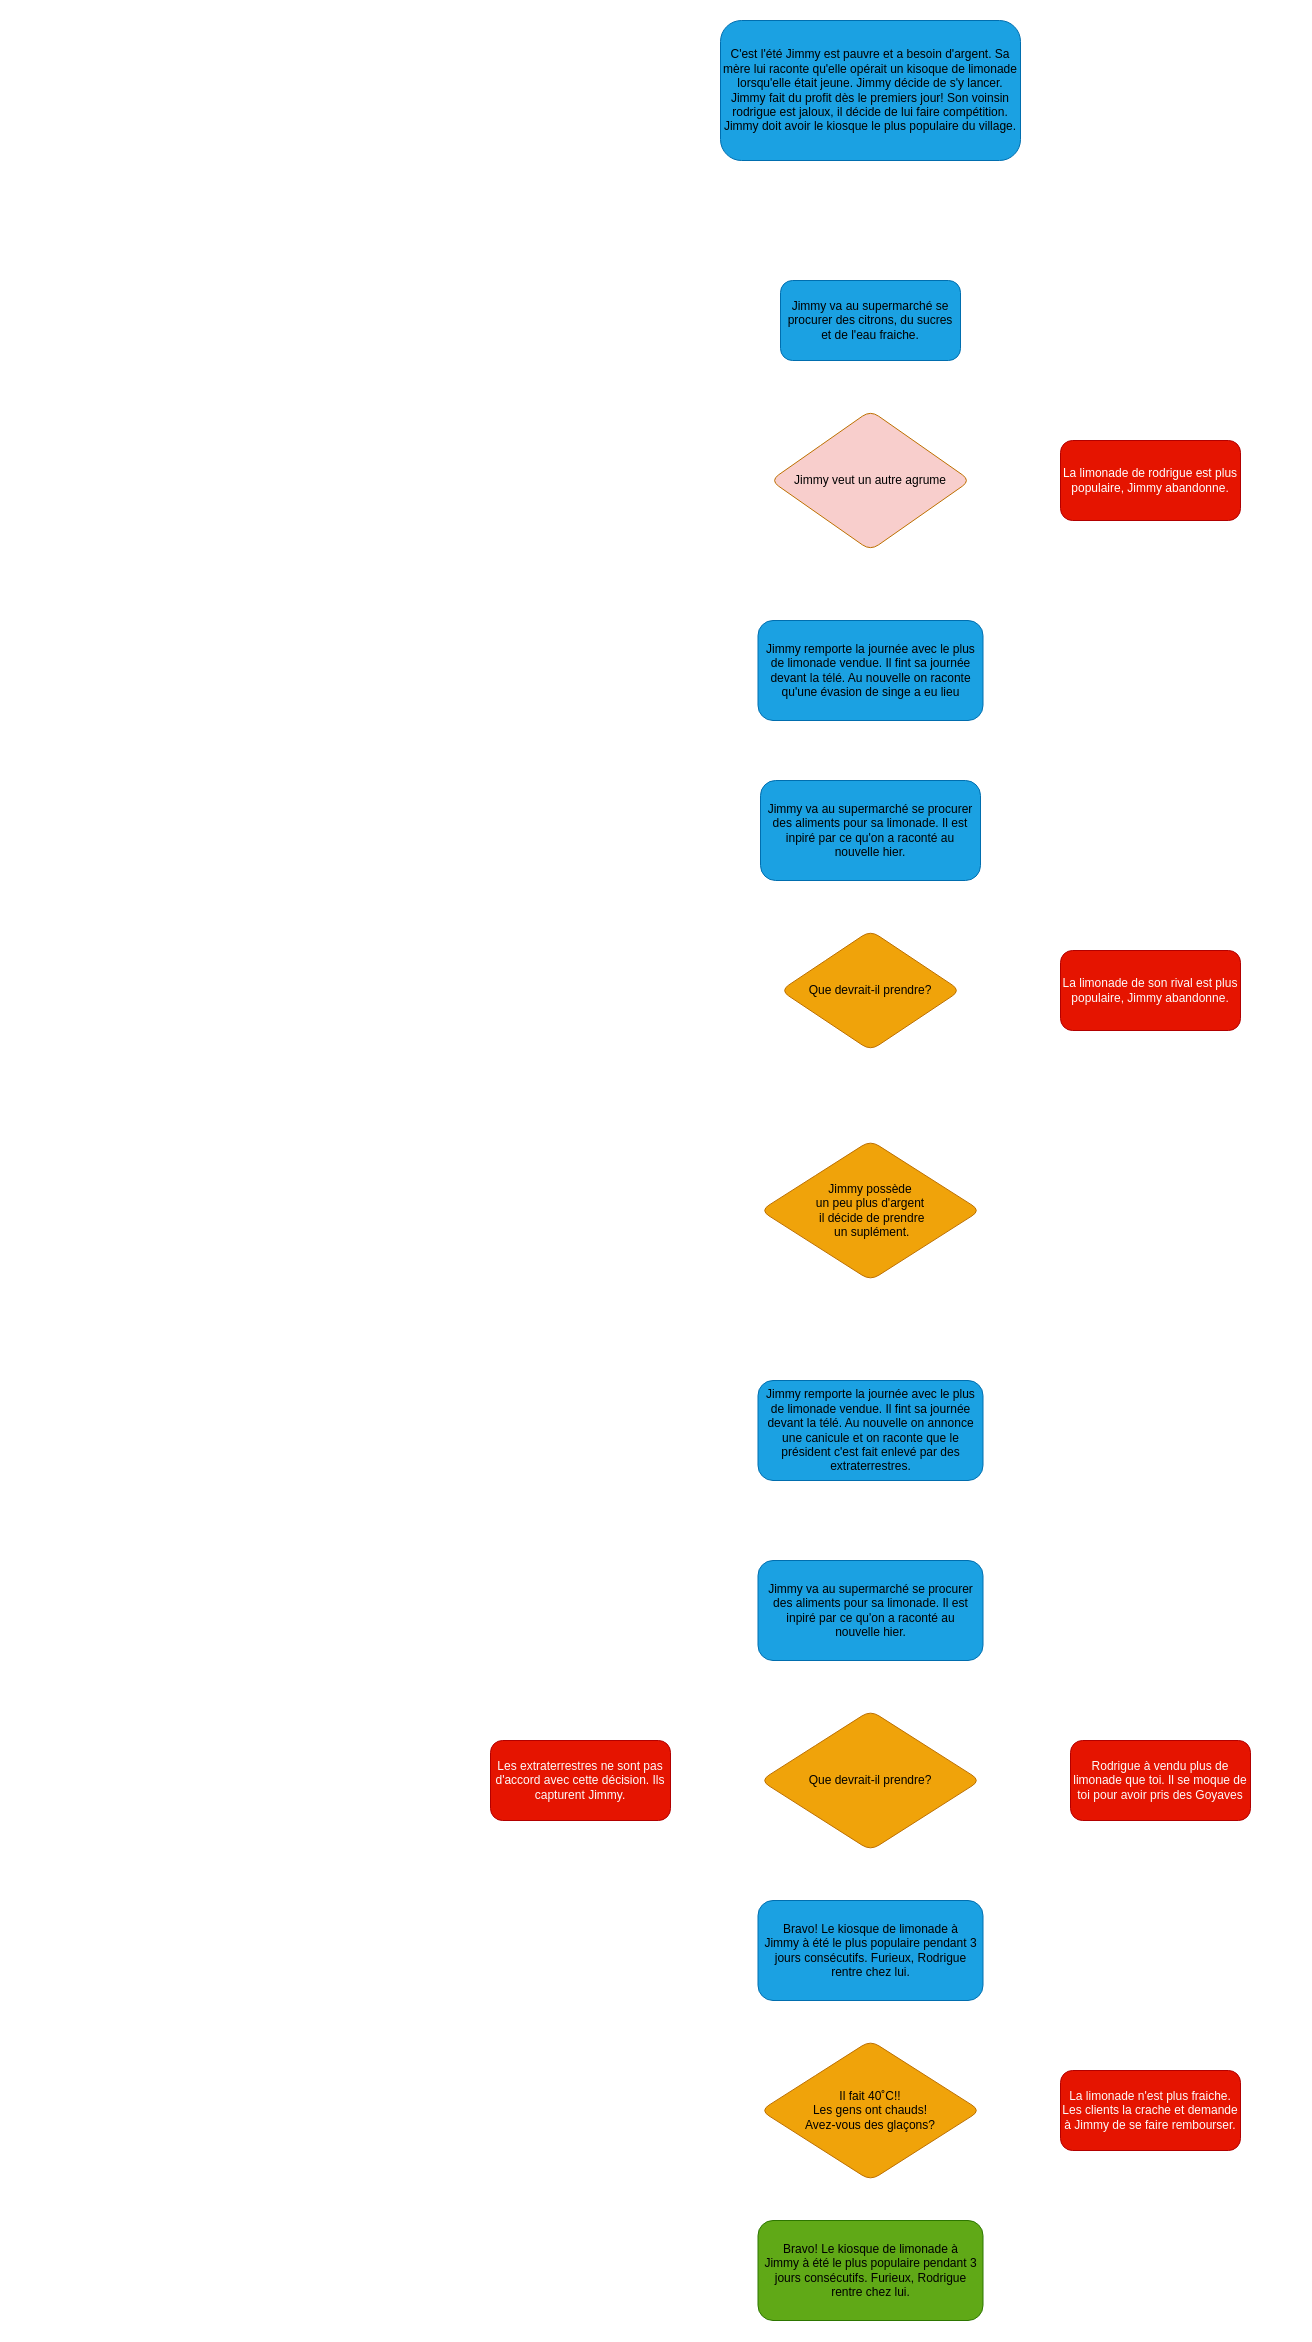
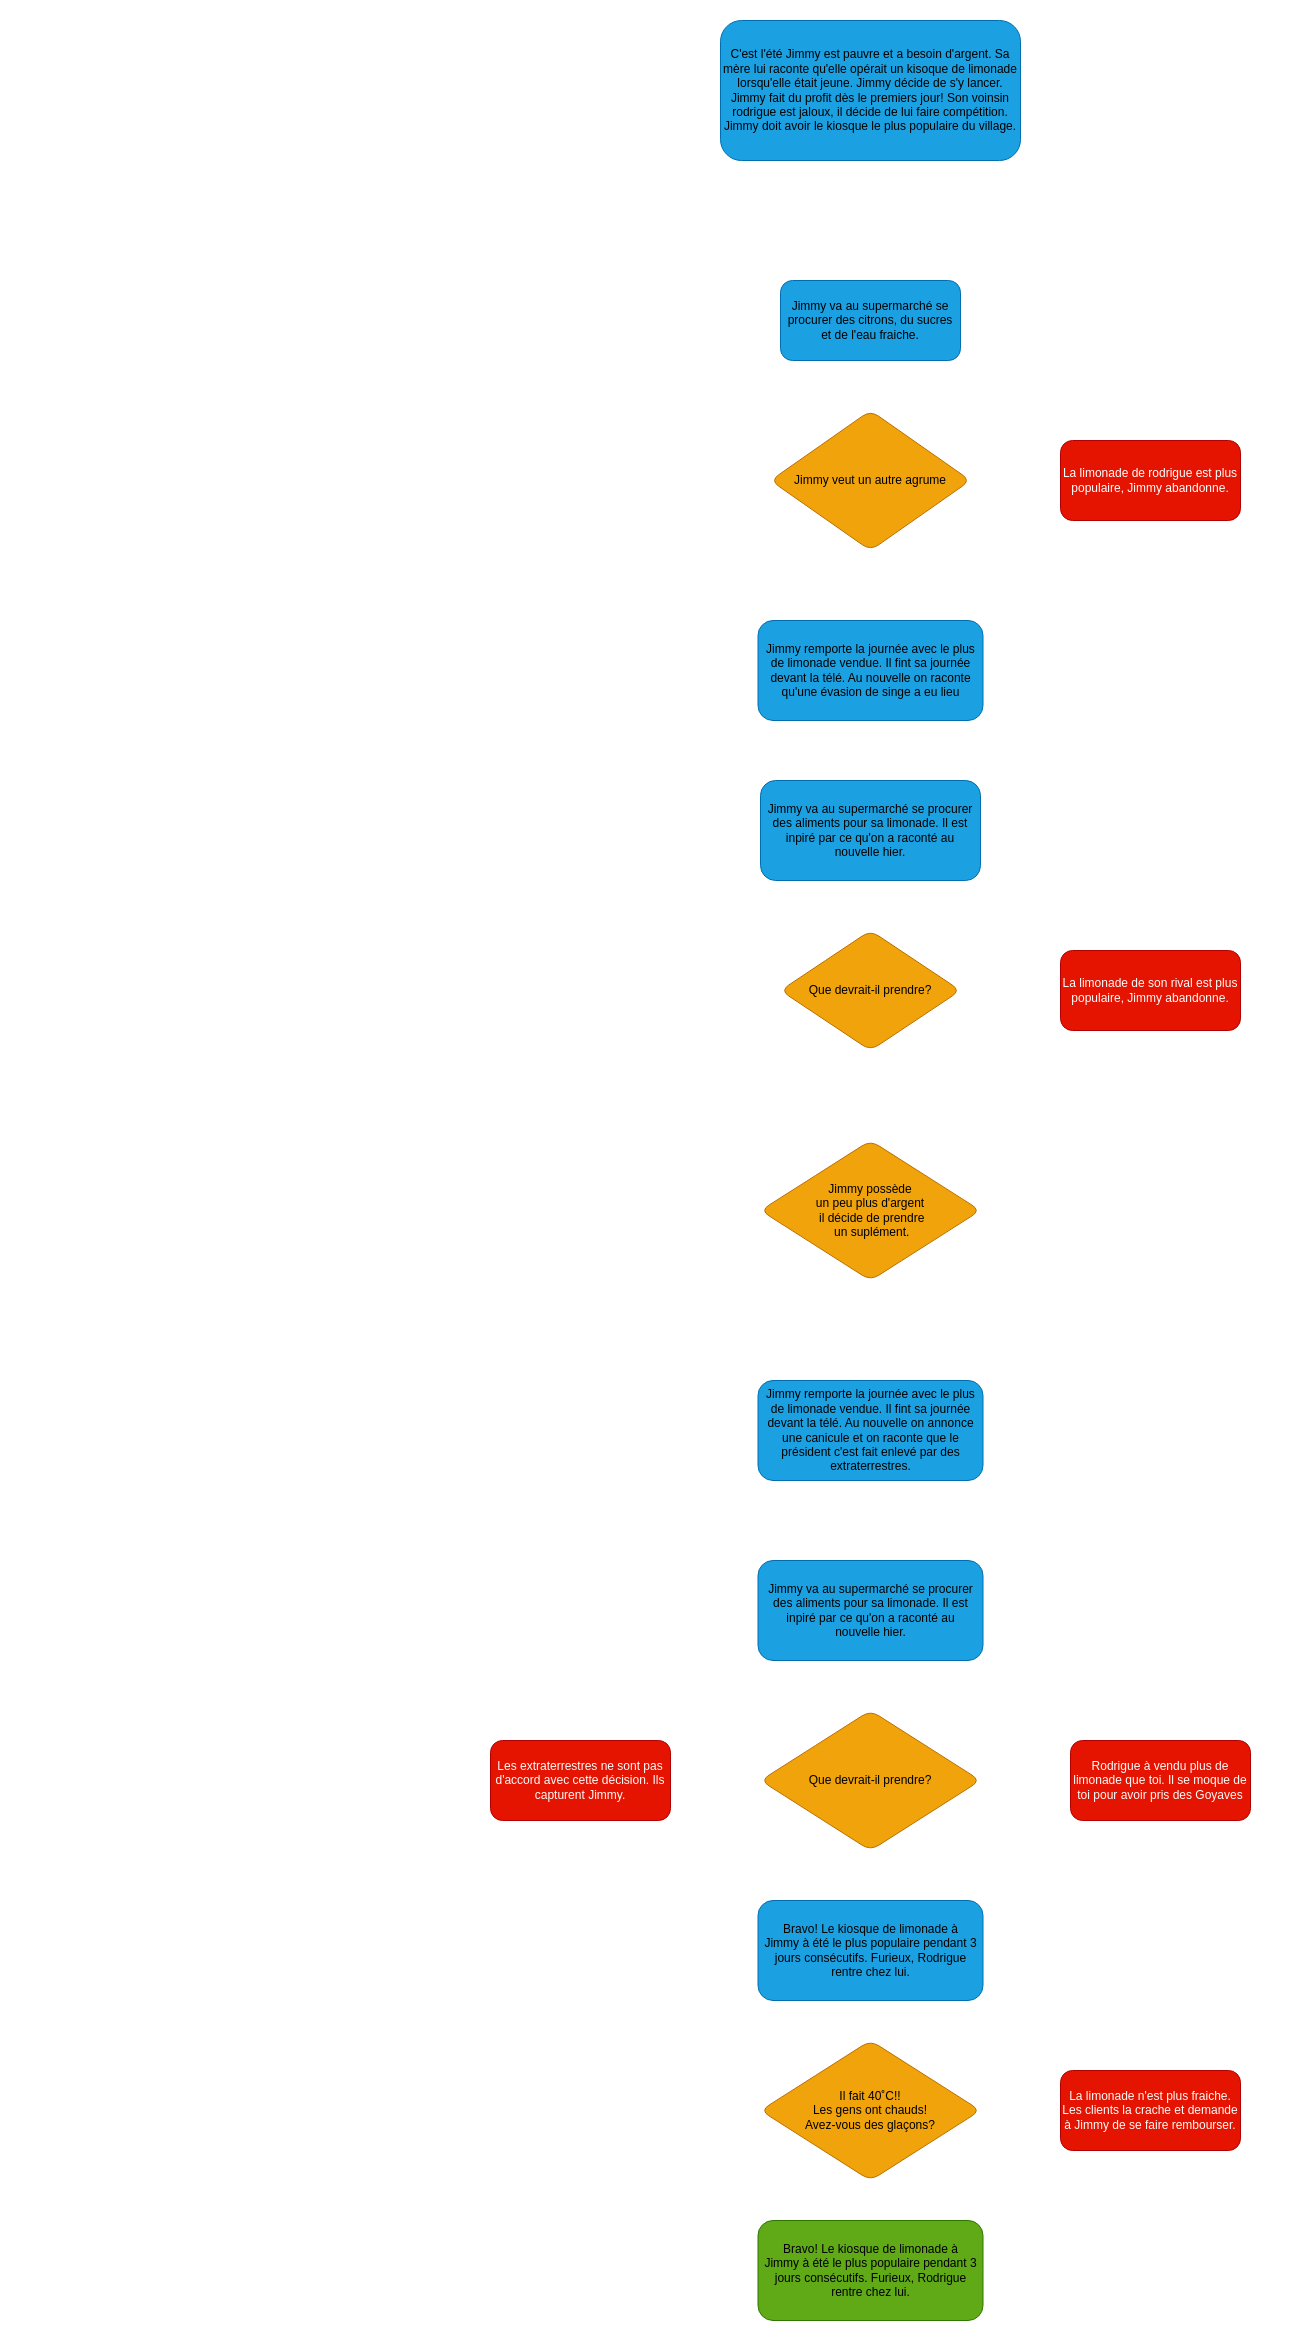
node "Jimmy veut un autre agrume": fillcolor #f8cecc -> #f0a30a
